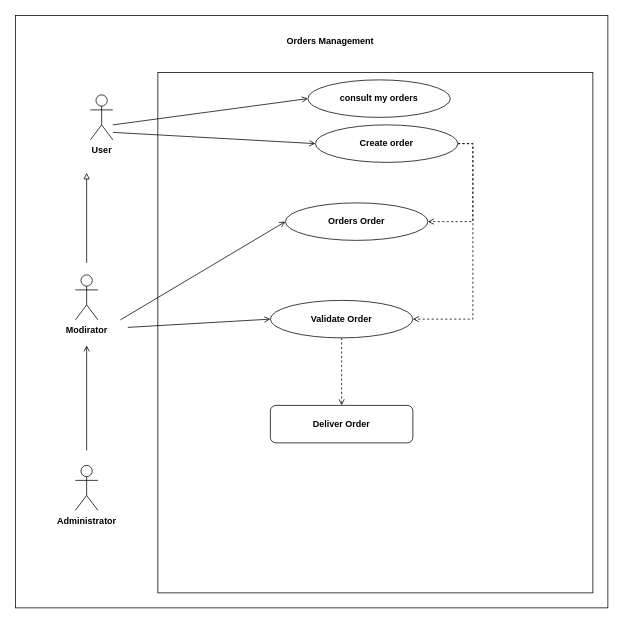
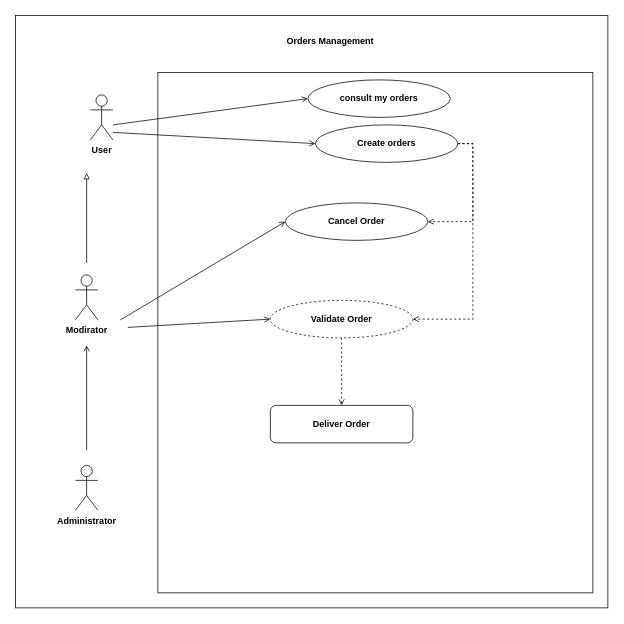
node "Create order": label "Create order" -> "Create orders"
node "Orders Order": label "Orders Order" -> "Cancel Order"
node "Validate Order": style solid -> dashed
